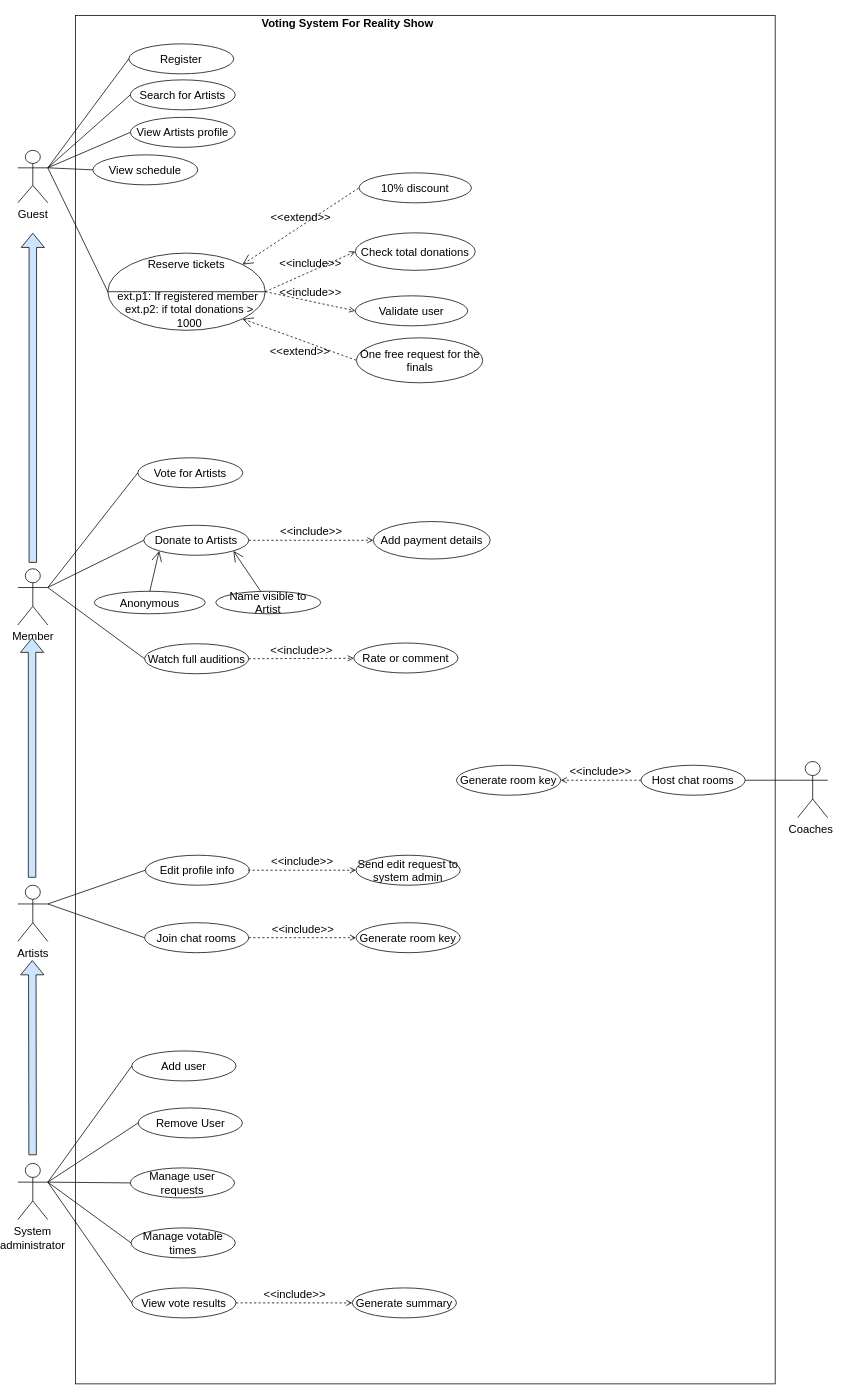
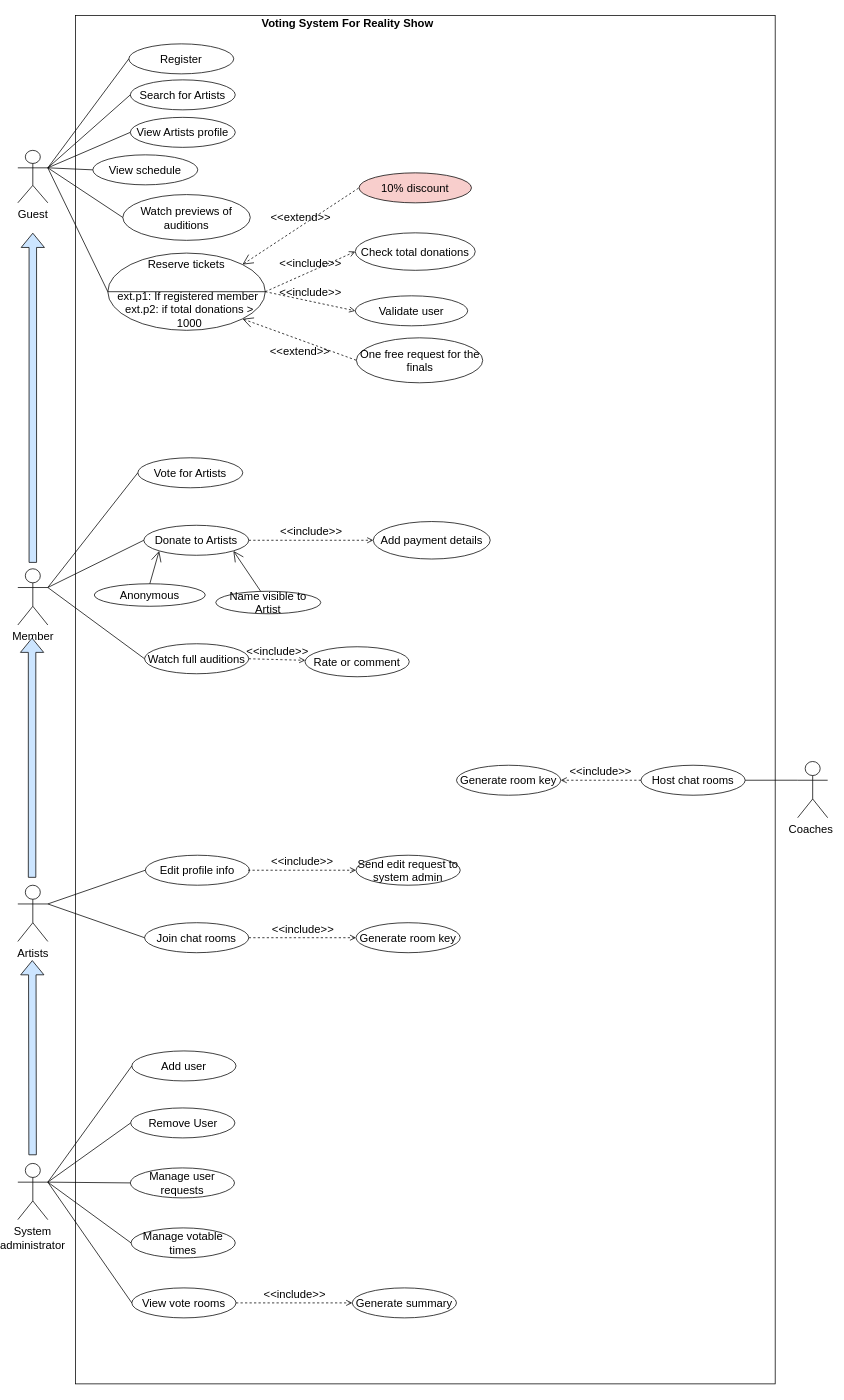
node "10% discount": fillcolor #ffffff -> #f8cecc
edge "Guest" -- "Watch previews of auditions": added
node "Watch previews of auditions": added
node "Anonymous": moved (150, 603) -> (150, 595)
node "Rate or comment": moved (406, 658) -> (357, 662)
node "Remove User": moved (190, 1123) -> (183, 1123)
node "View vote results": label "View vote results" -> "View vote rooms"
